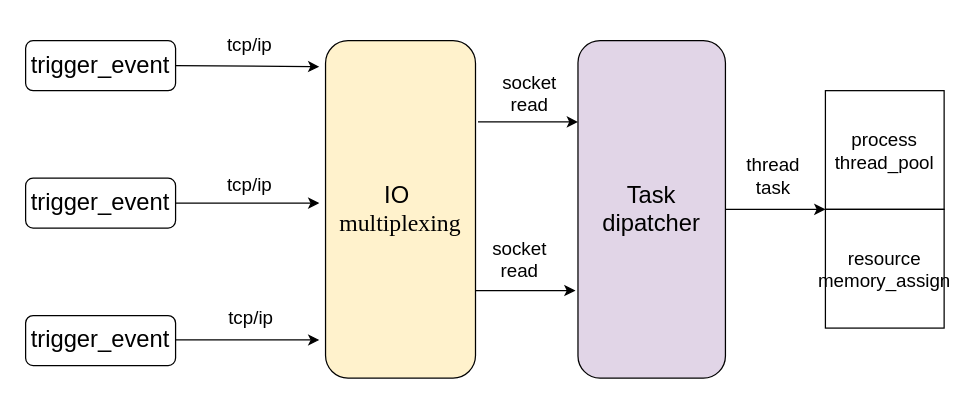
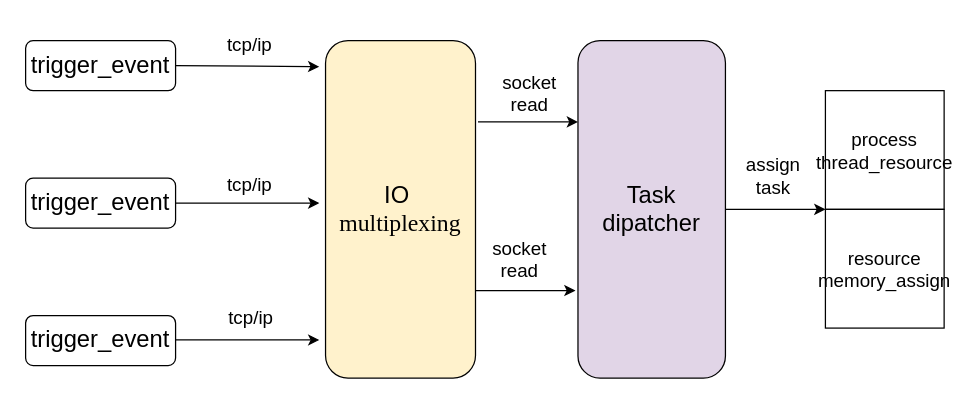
node "process thread_pool": label "process thread_pool" -> "process thread_resource"
node "thread task": label "thread task" -> "assign task"
